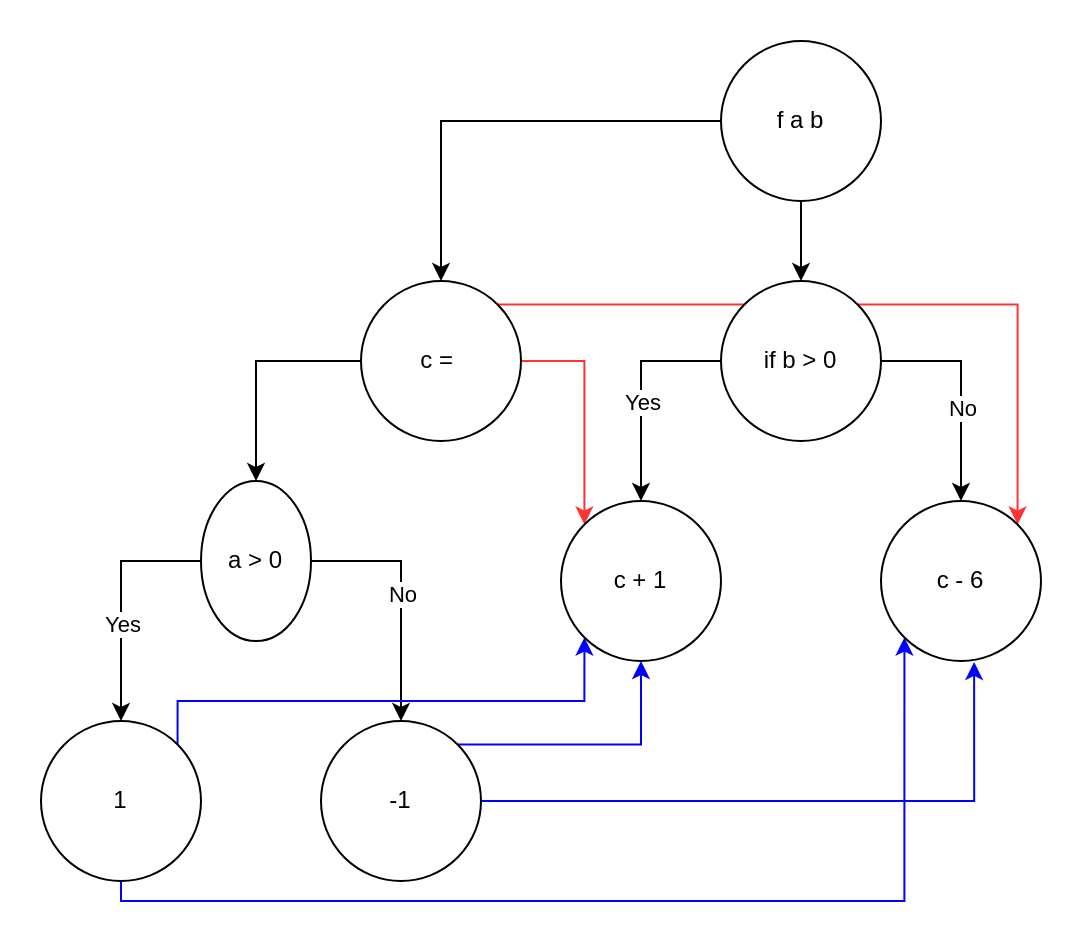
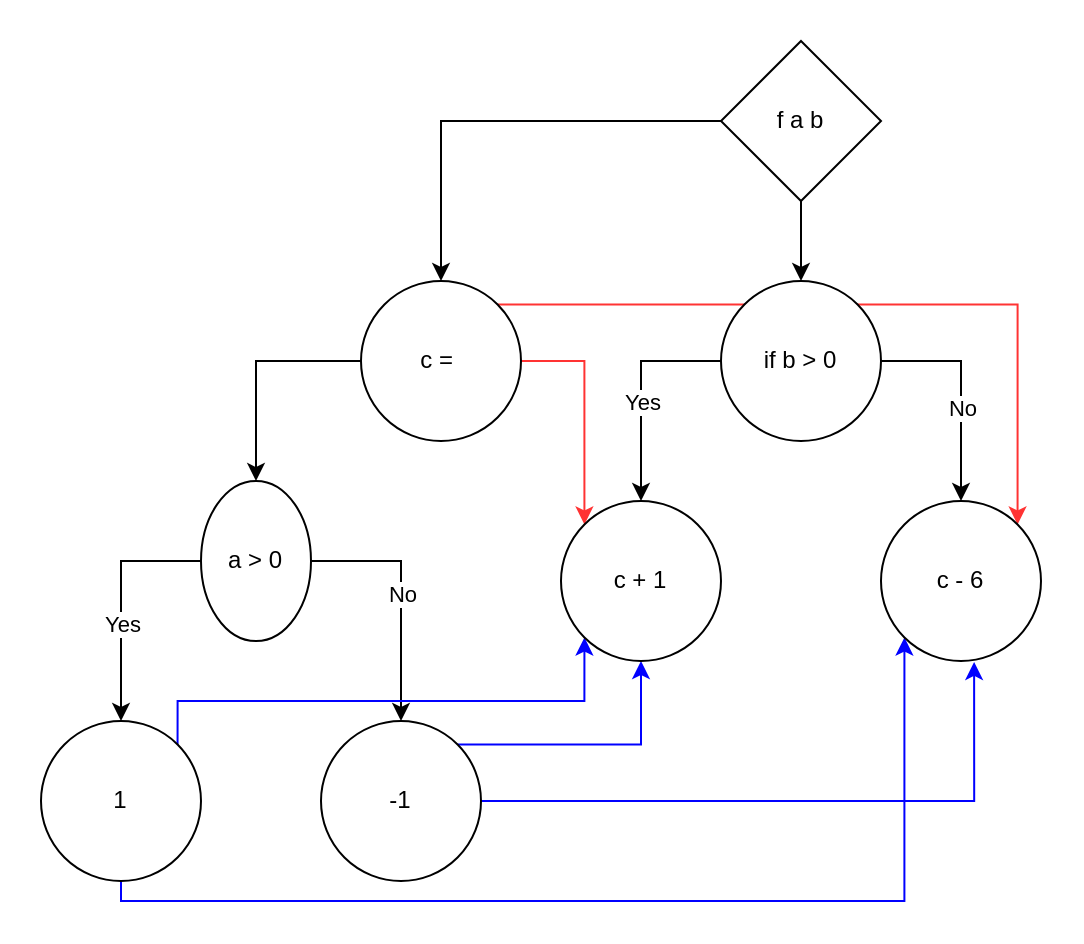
node "f a b": shape ellipse -> diamond
